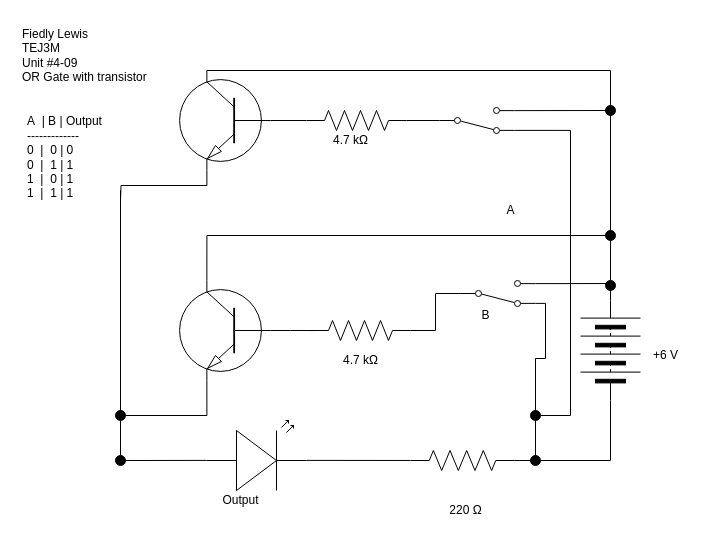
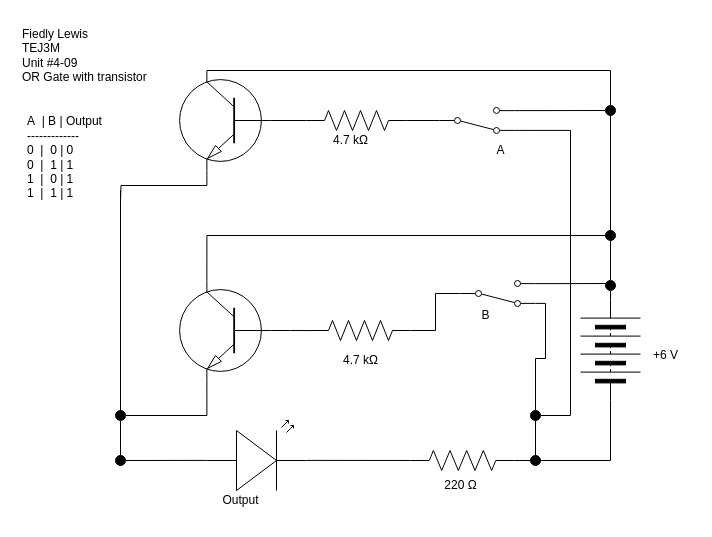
node "A": moved (511, 211) -> (501, 151)
node "220 Ω": moved (466, 511) -> (461, 486)
